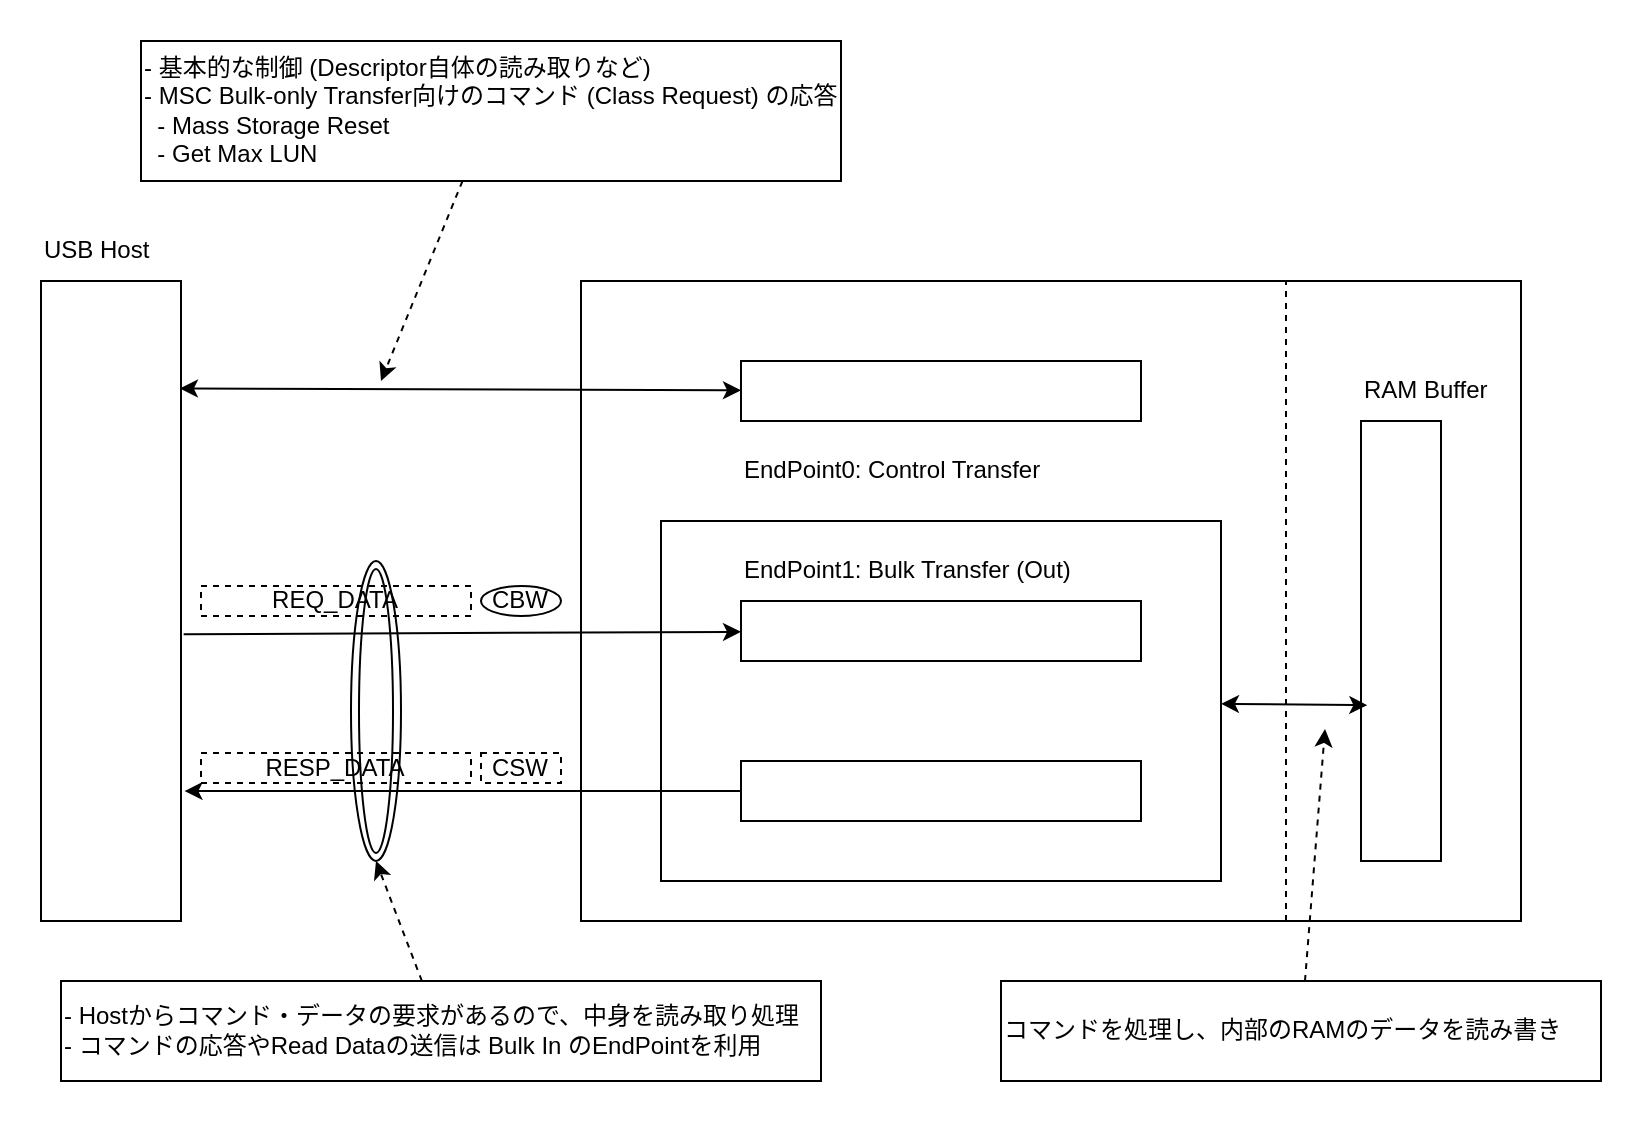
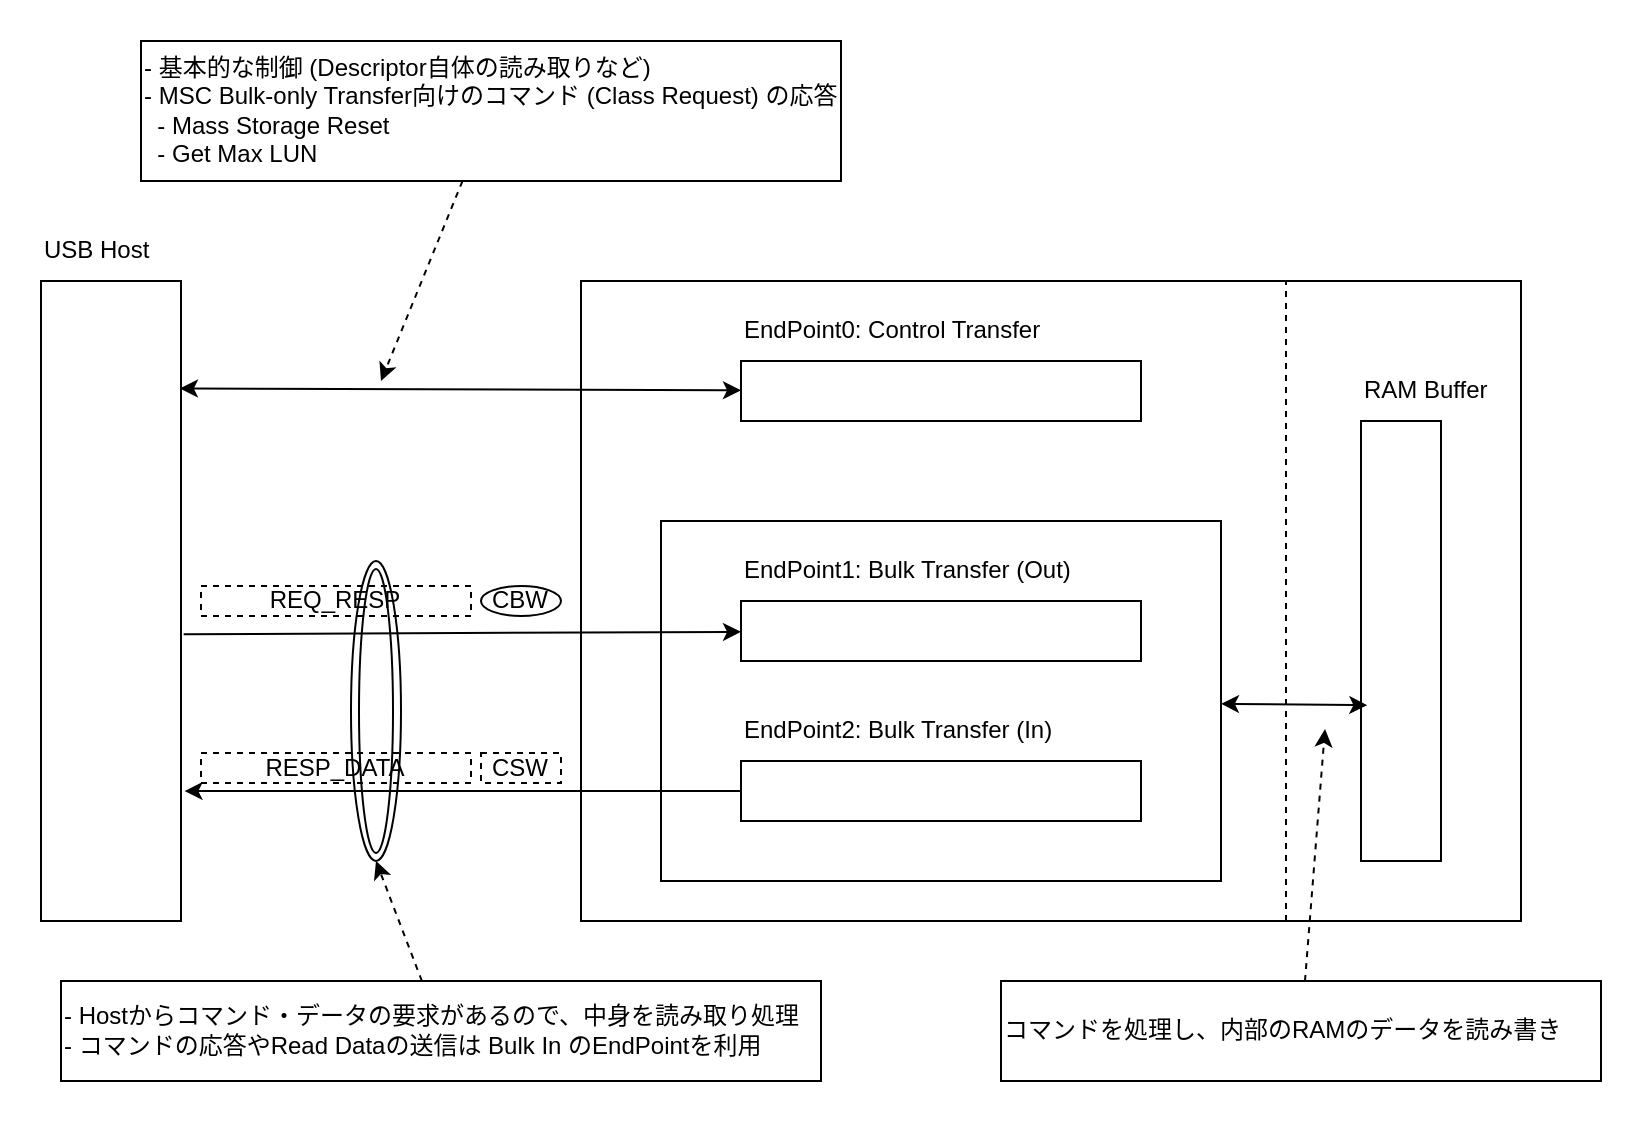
node "EndPoint0: Control Transfer": moved (971, 471) -> (971, 331)
node "REQ_DATA": label "REQ_DATA" -> "REQ_RESP"
node "EndPoint2: Bulk Transfer (In)": added
